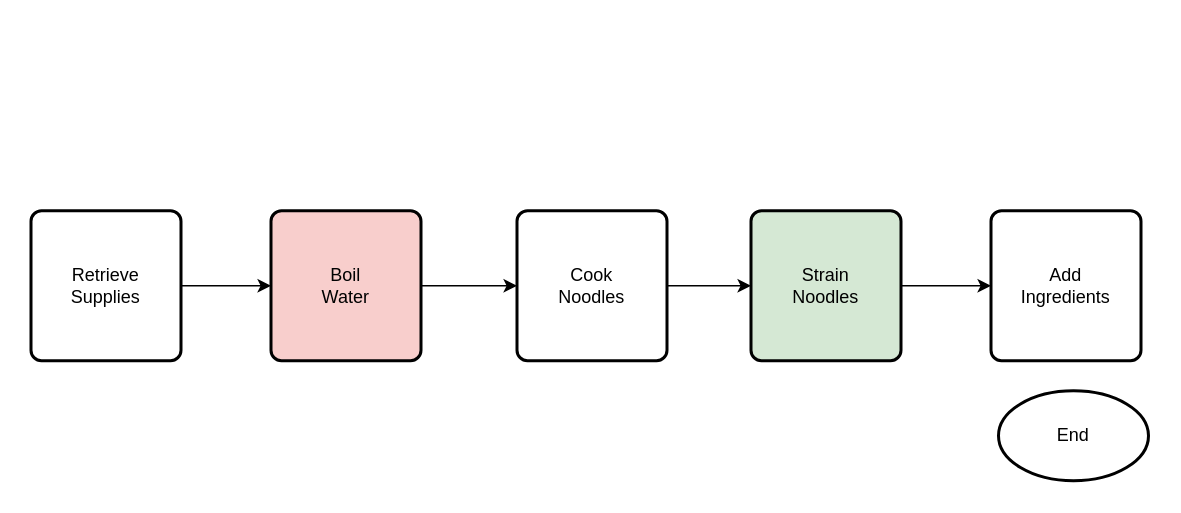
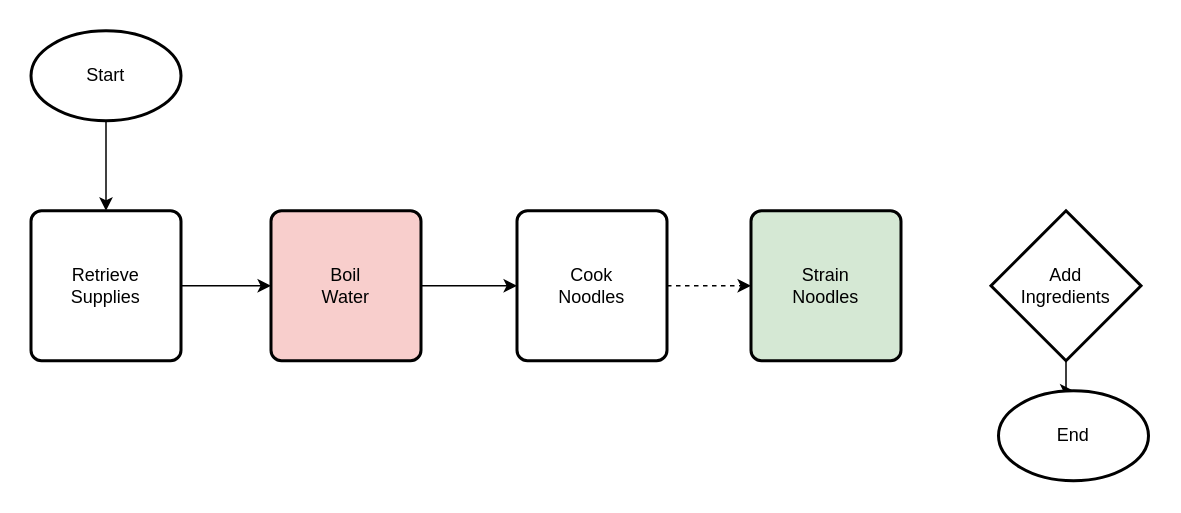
node "Start": added
edge "Start" -> "Retrieve Supplies": added
edge "Cook Noodles" -> "Strain Noodles": style solid -> dashed
edge "Strain Noodles" -> "Add Ingredients": removed
node "Add Ingredients": shape rounded rectangle -> diamond
edge "Add Ingredients" -> "End": added
